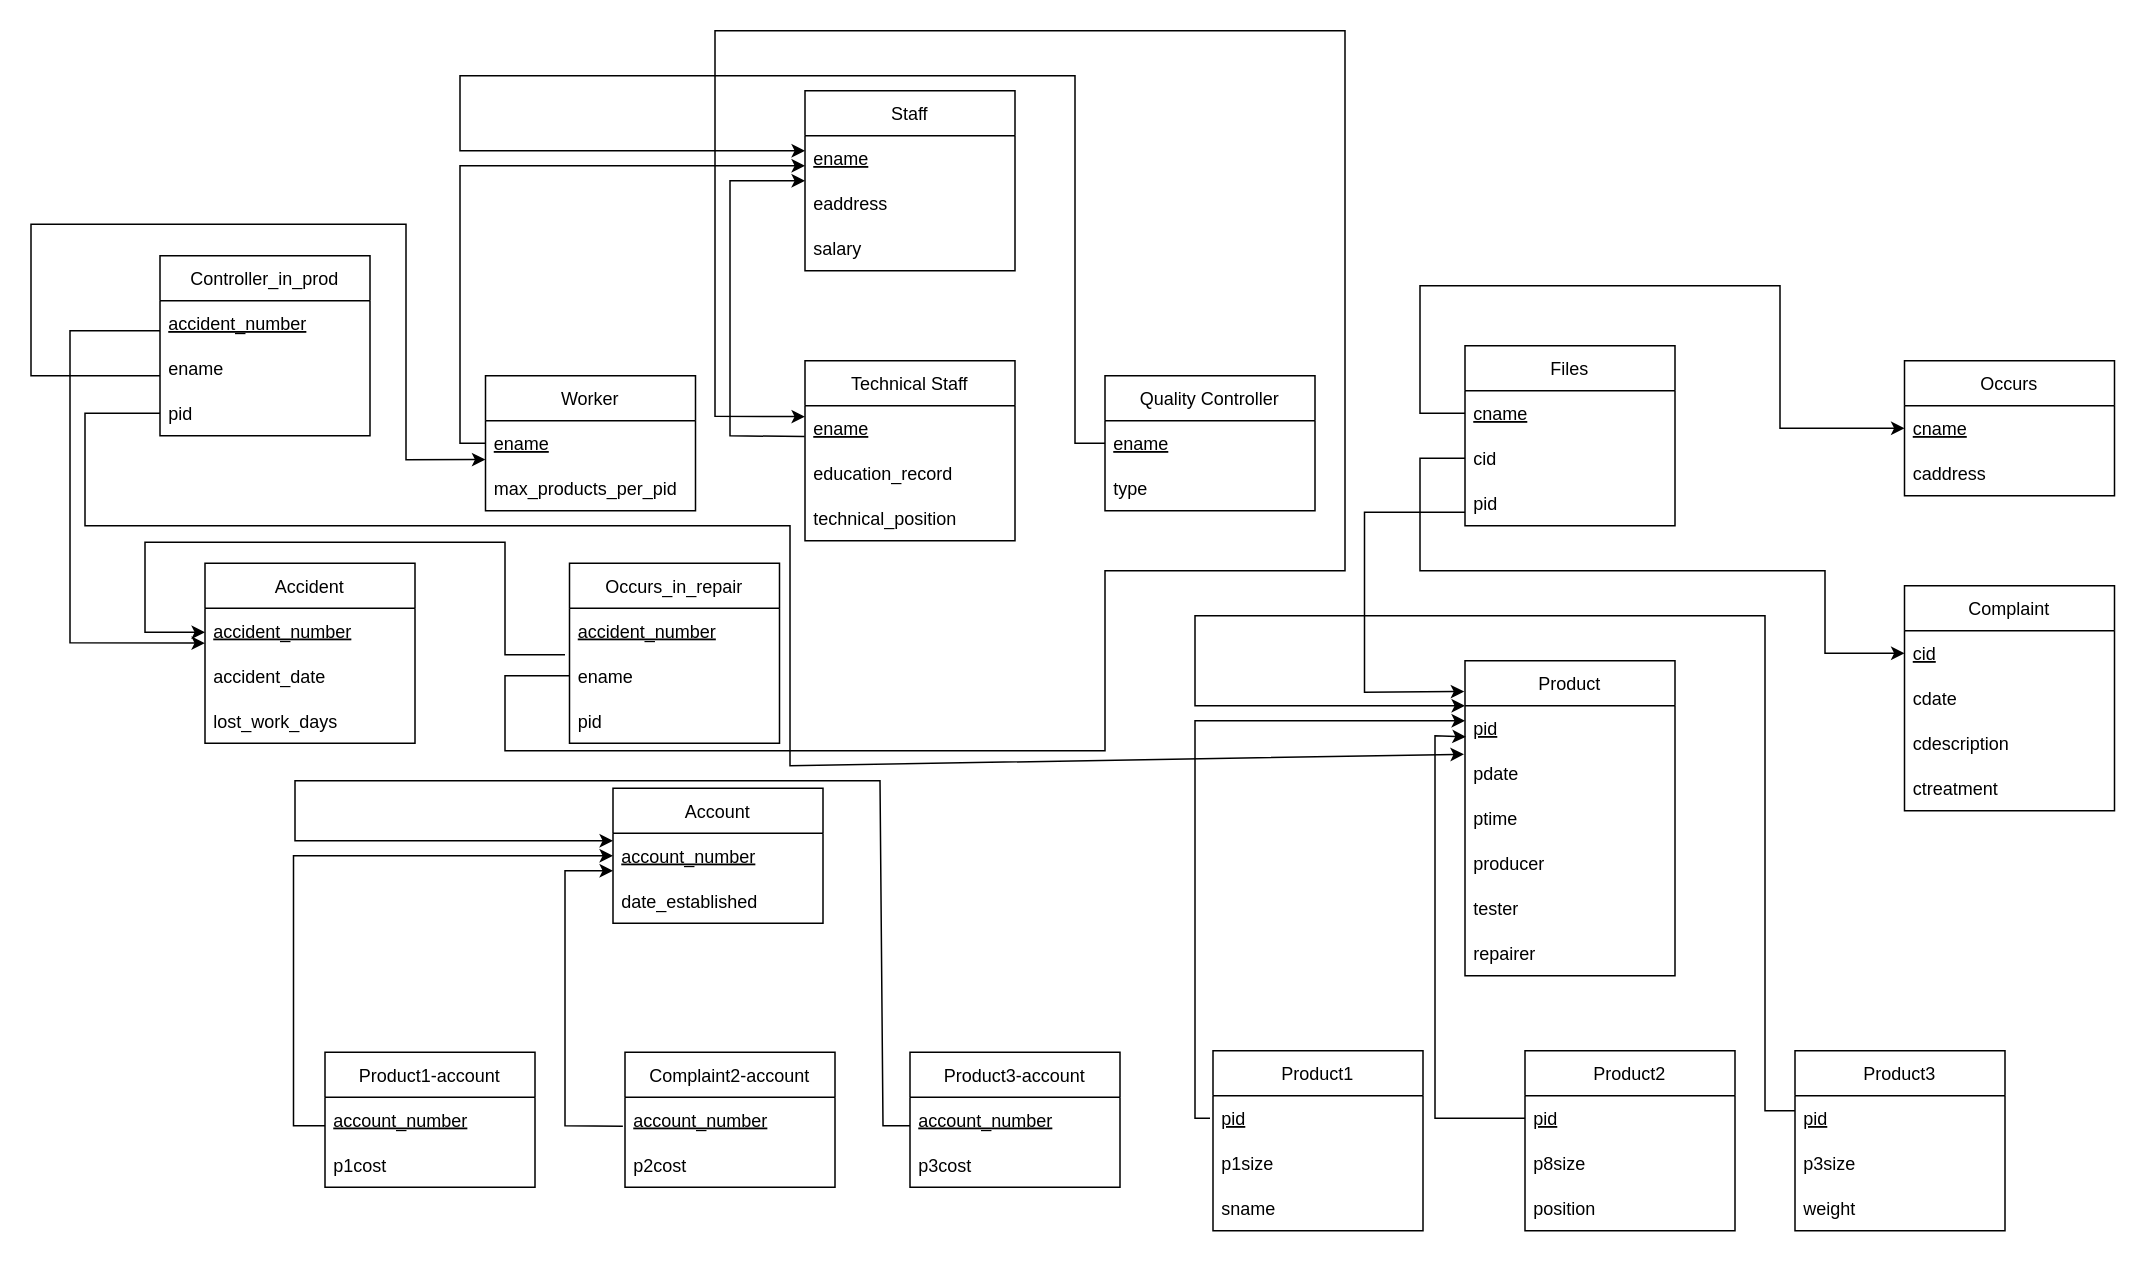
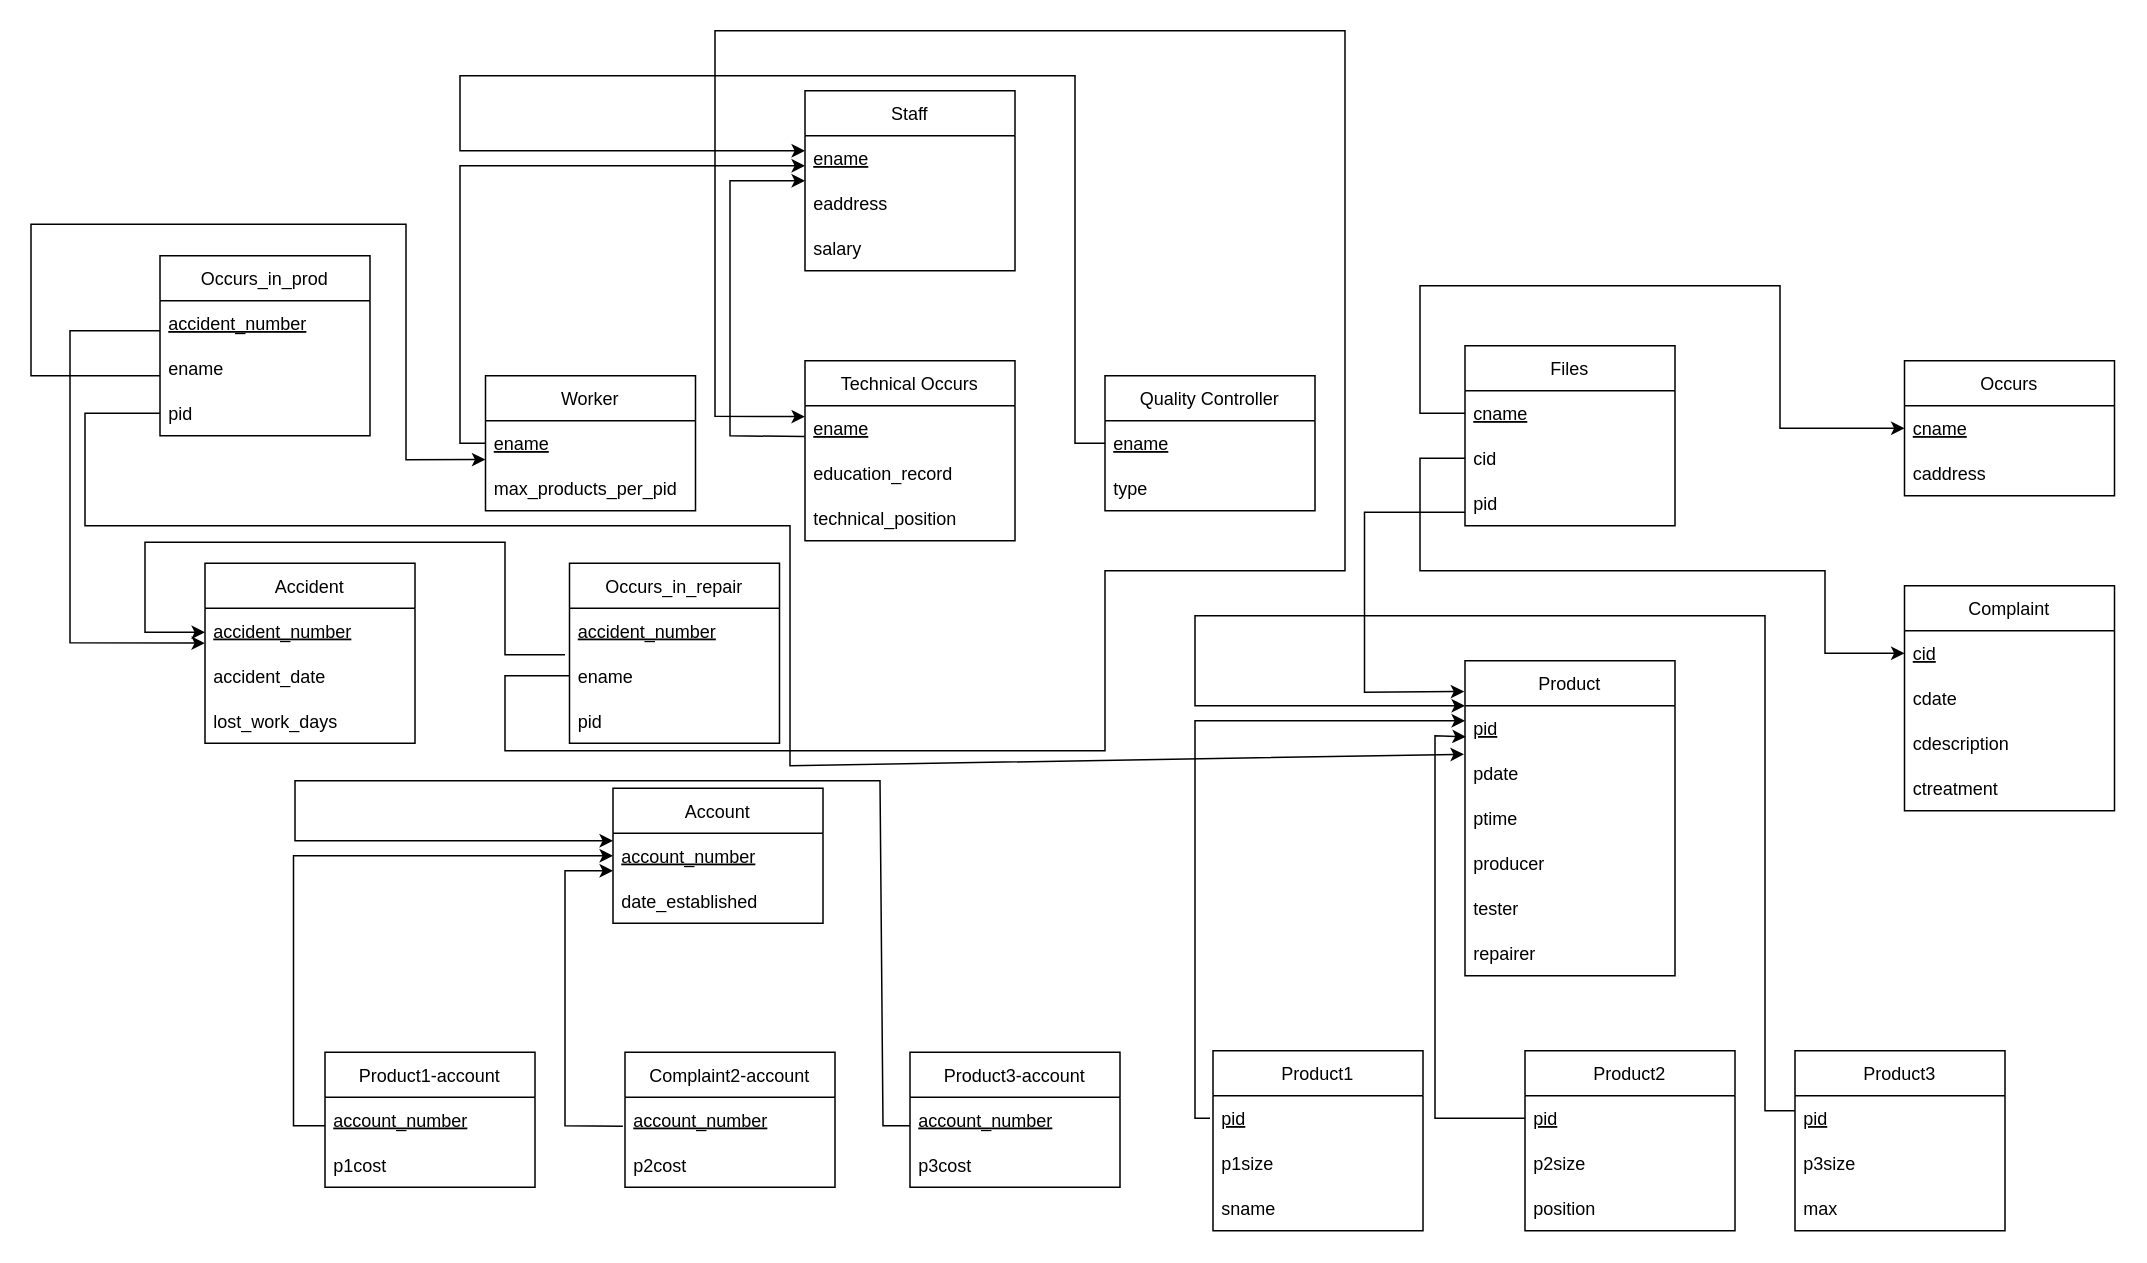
node "Controller_in_prod": label "Controller_in_prod" -> "Occurs_in_prod"
node "Technical Staff": label "Technical Staff" -> "Technical Occurs"
node "p8size": label "p8size" -> "p2size"
node "weight": label "weight" -> "max"
